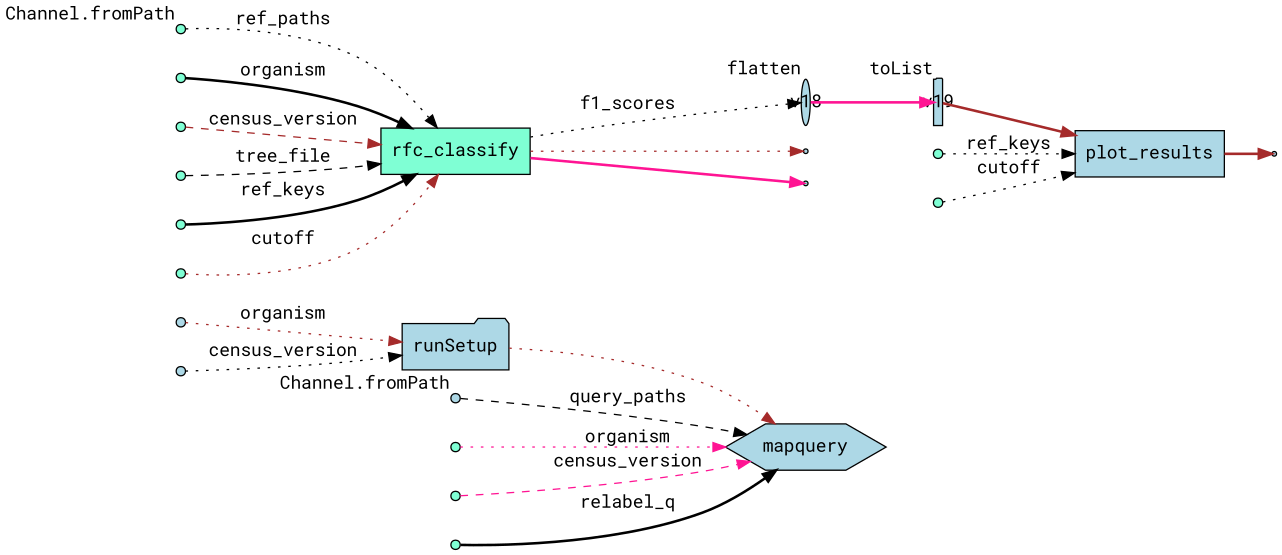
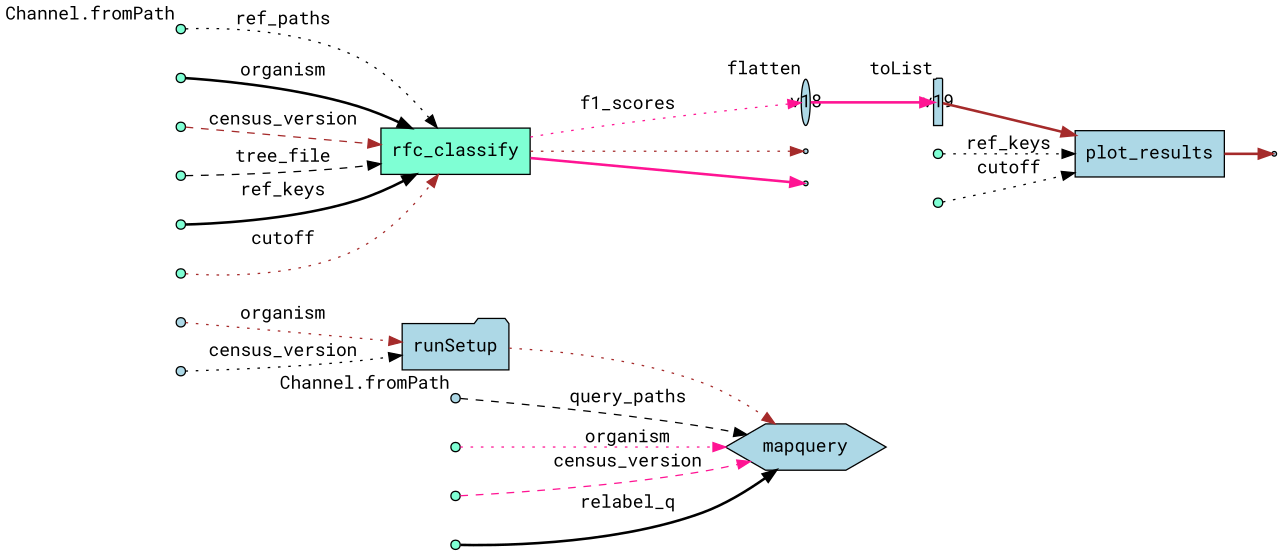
edge "rfc_classify" -> "v18 flatten": color black -> deeppink
